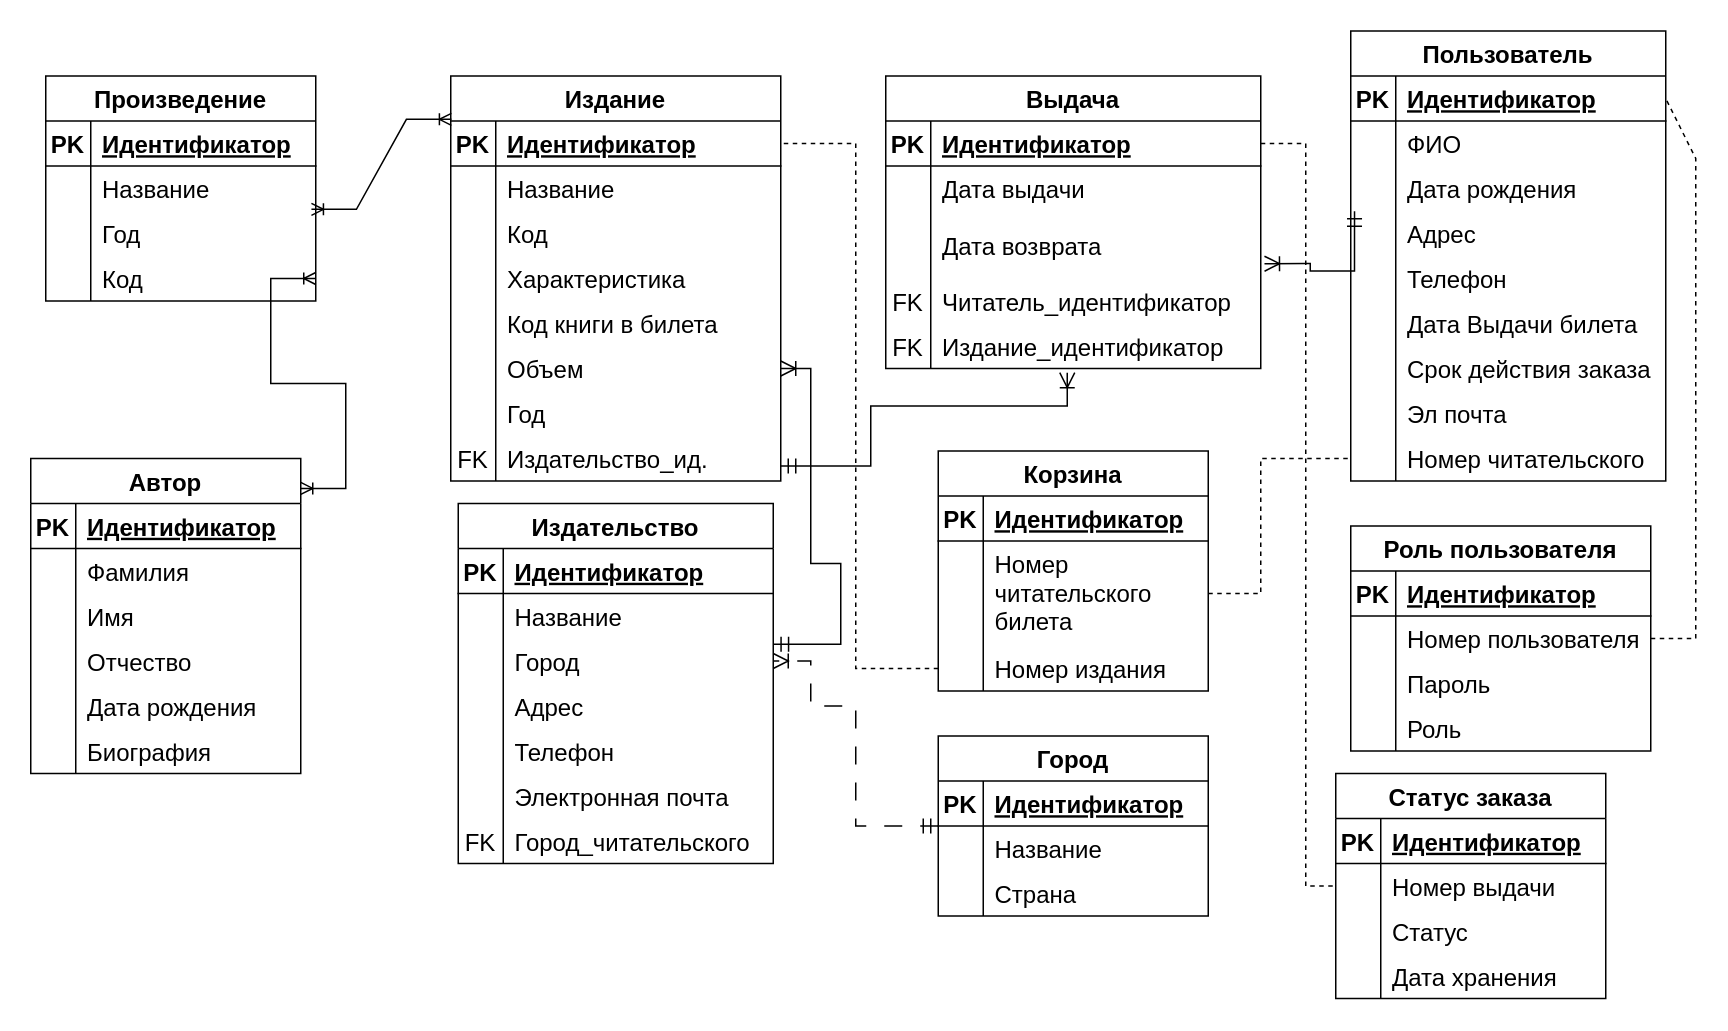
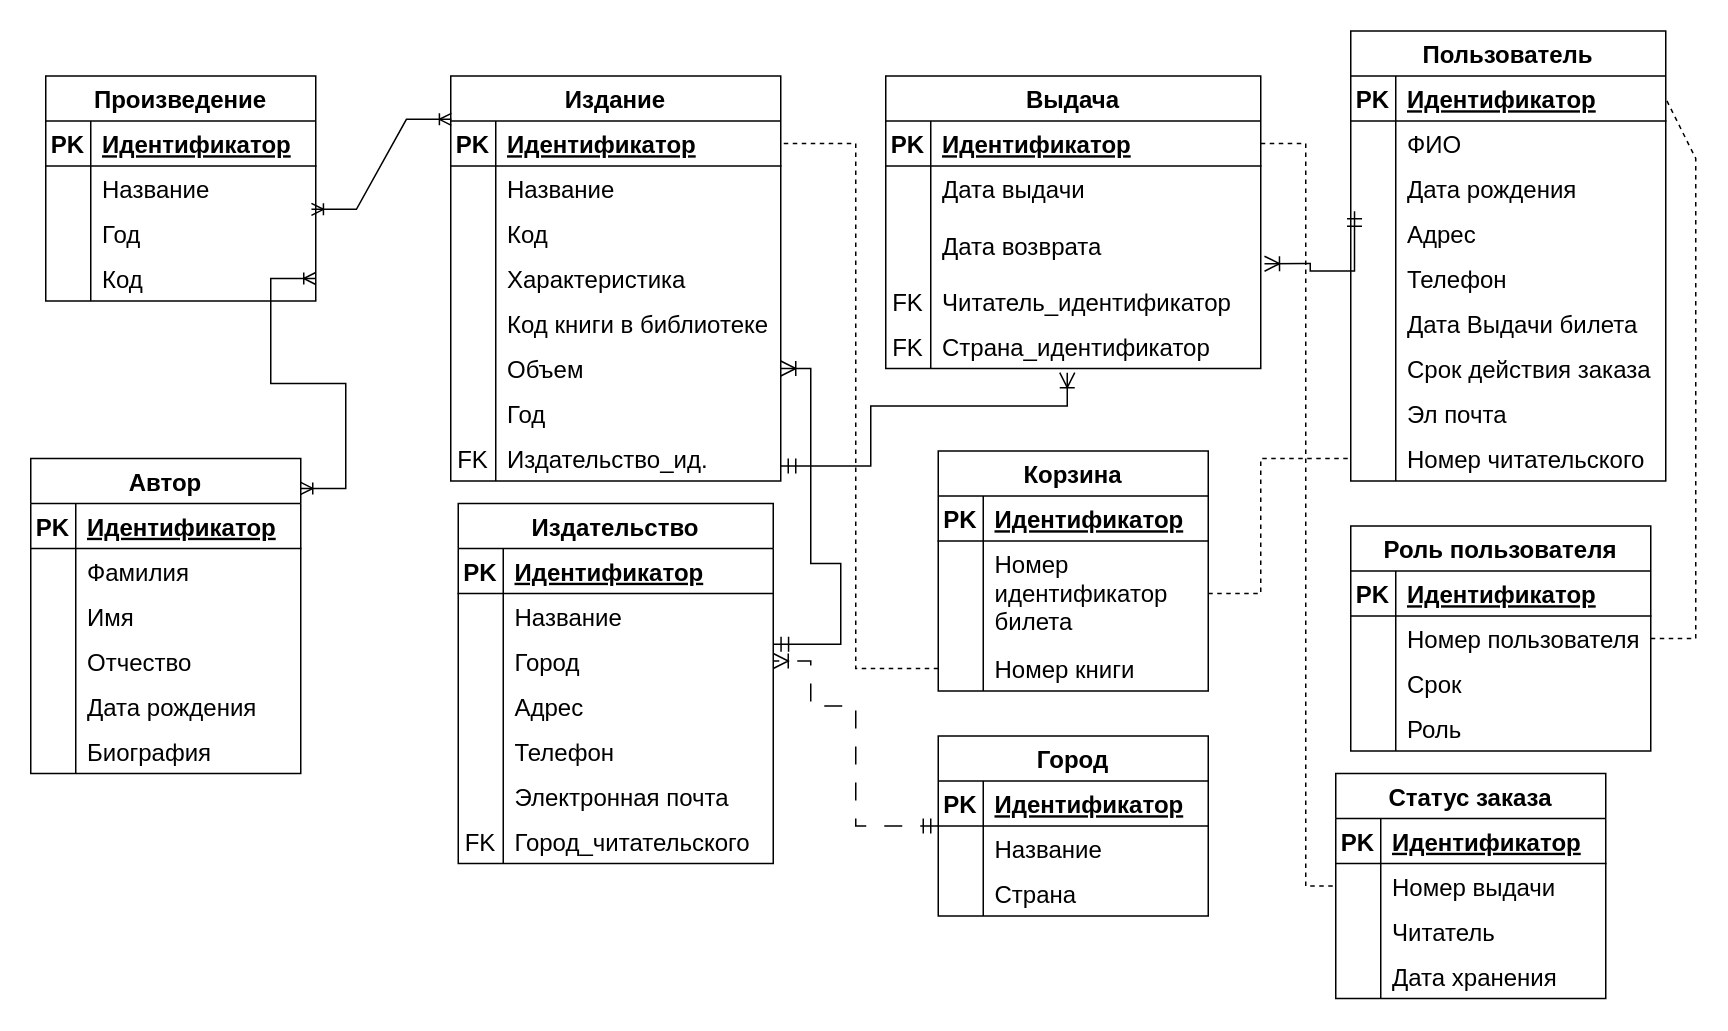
node "Код книги в билета": label "Код книги в билета" -> "Код книги в библиотеке"
node "Издание_идентификатор": label "Издание_идентификатор" -> "Страна_идентификатор"
node "Номер читательского билета": label "Номер читательского билета" -> "Номер идентификатор билета"
node "Номер издания": label "Номер издания" -> "Номер книги"
node "Пароль": label "Пароль" -> "Срок"
node "Статус": label "Статус" -> "Читатель"
